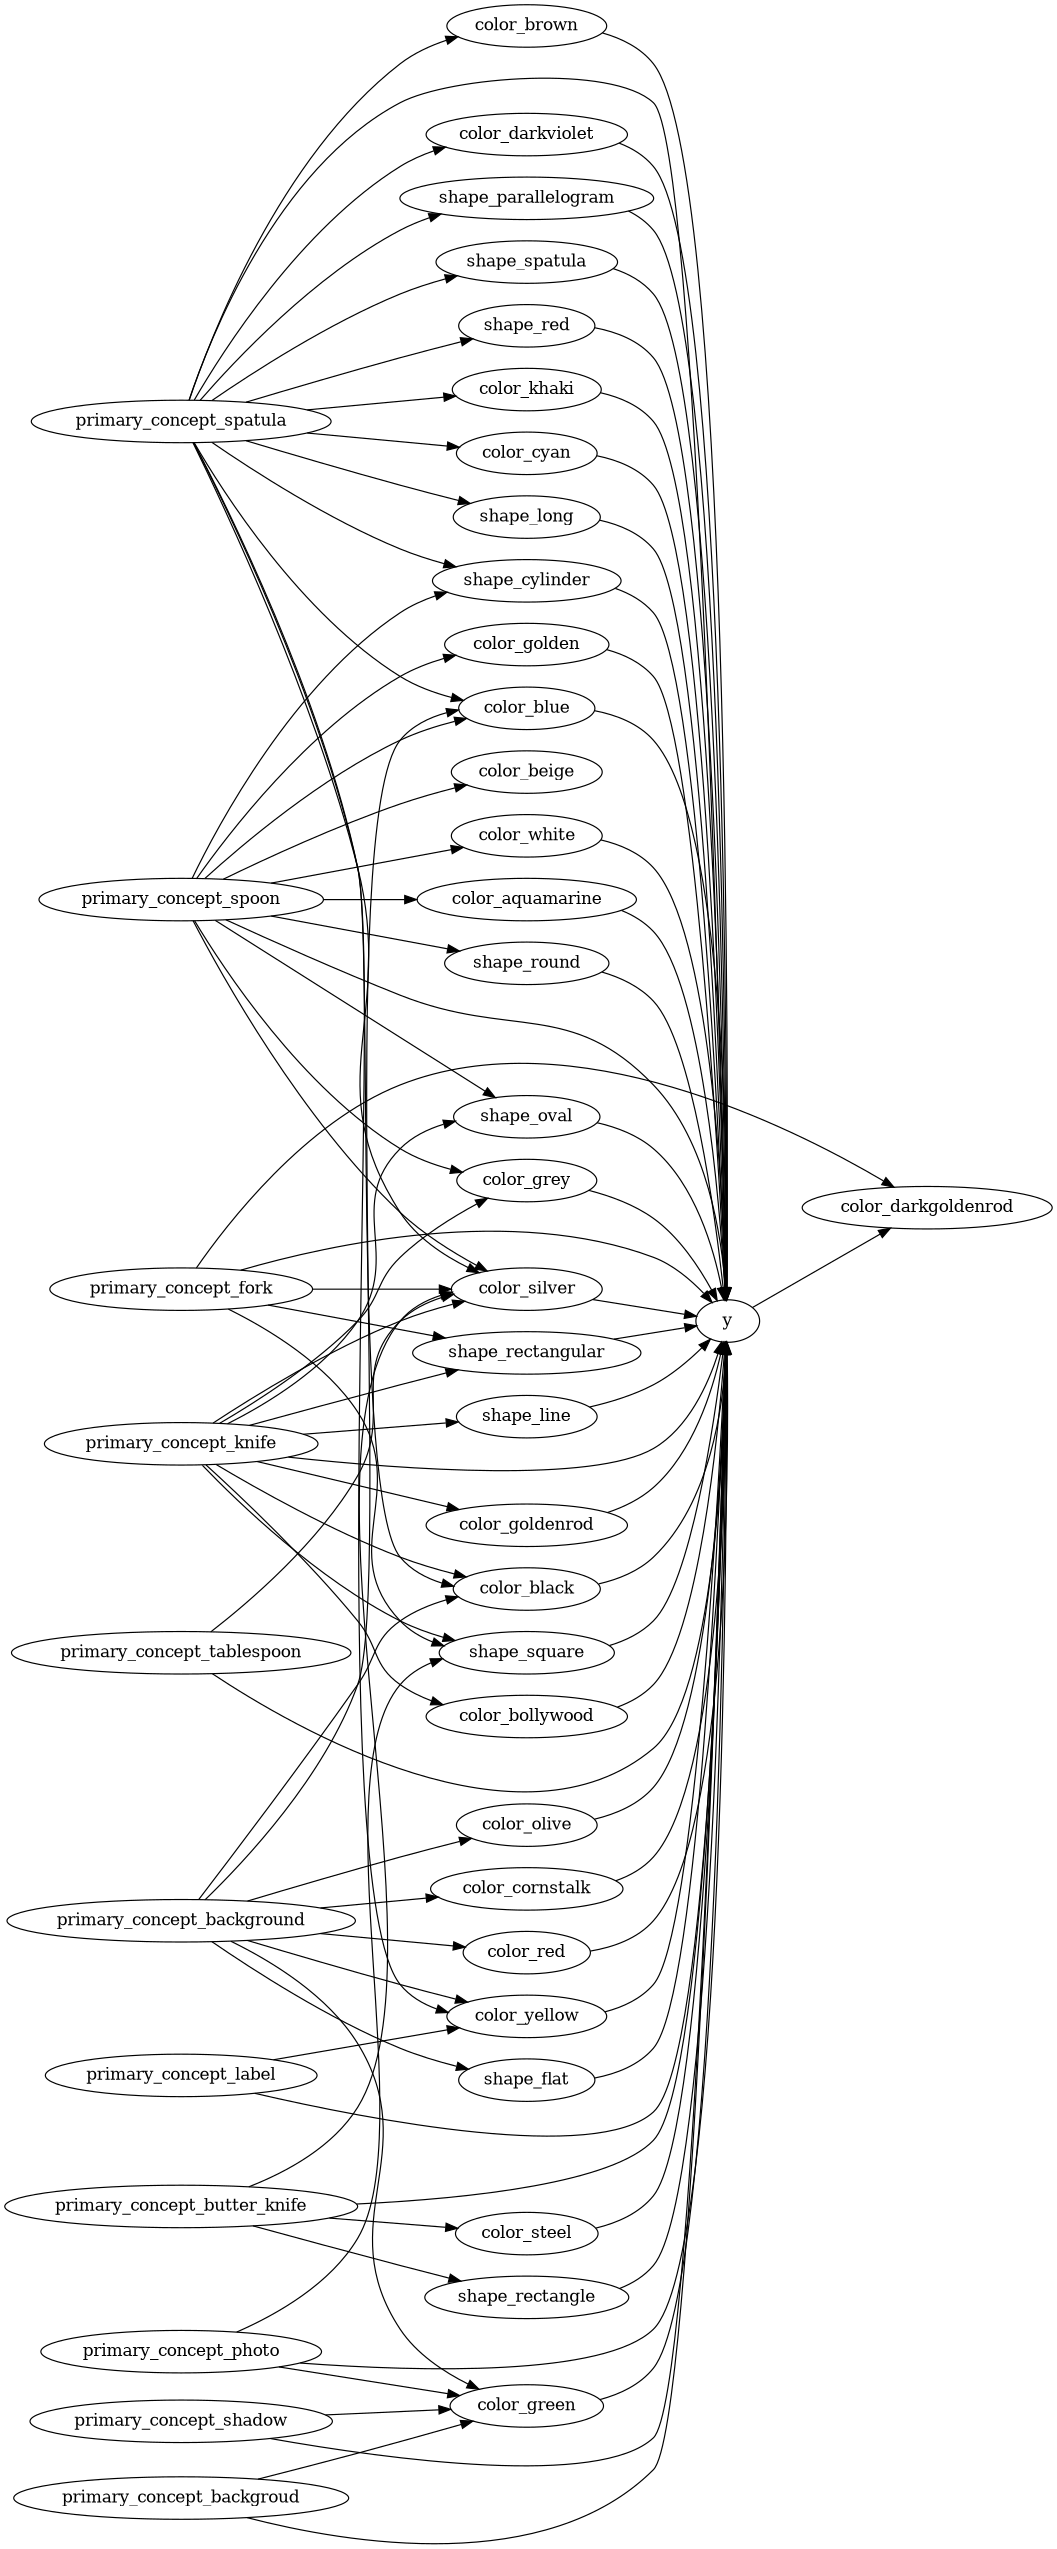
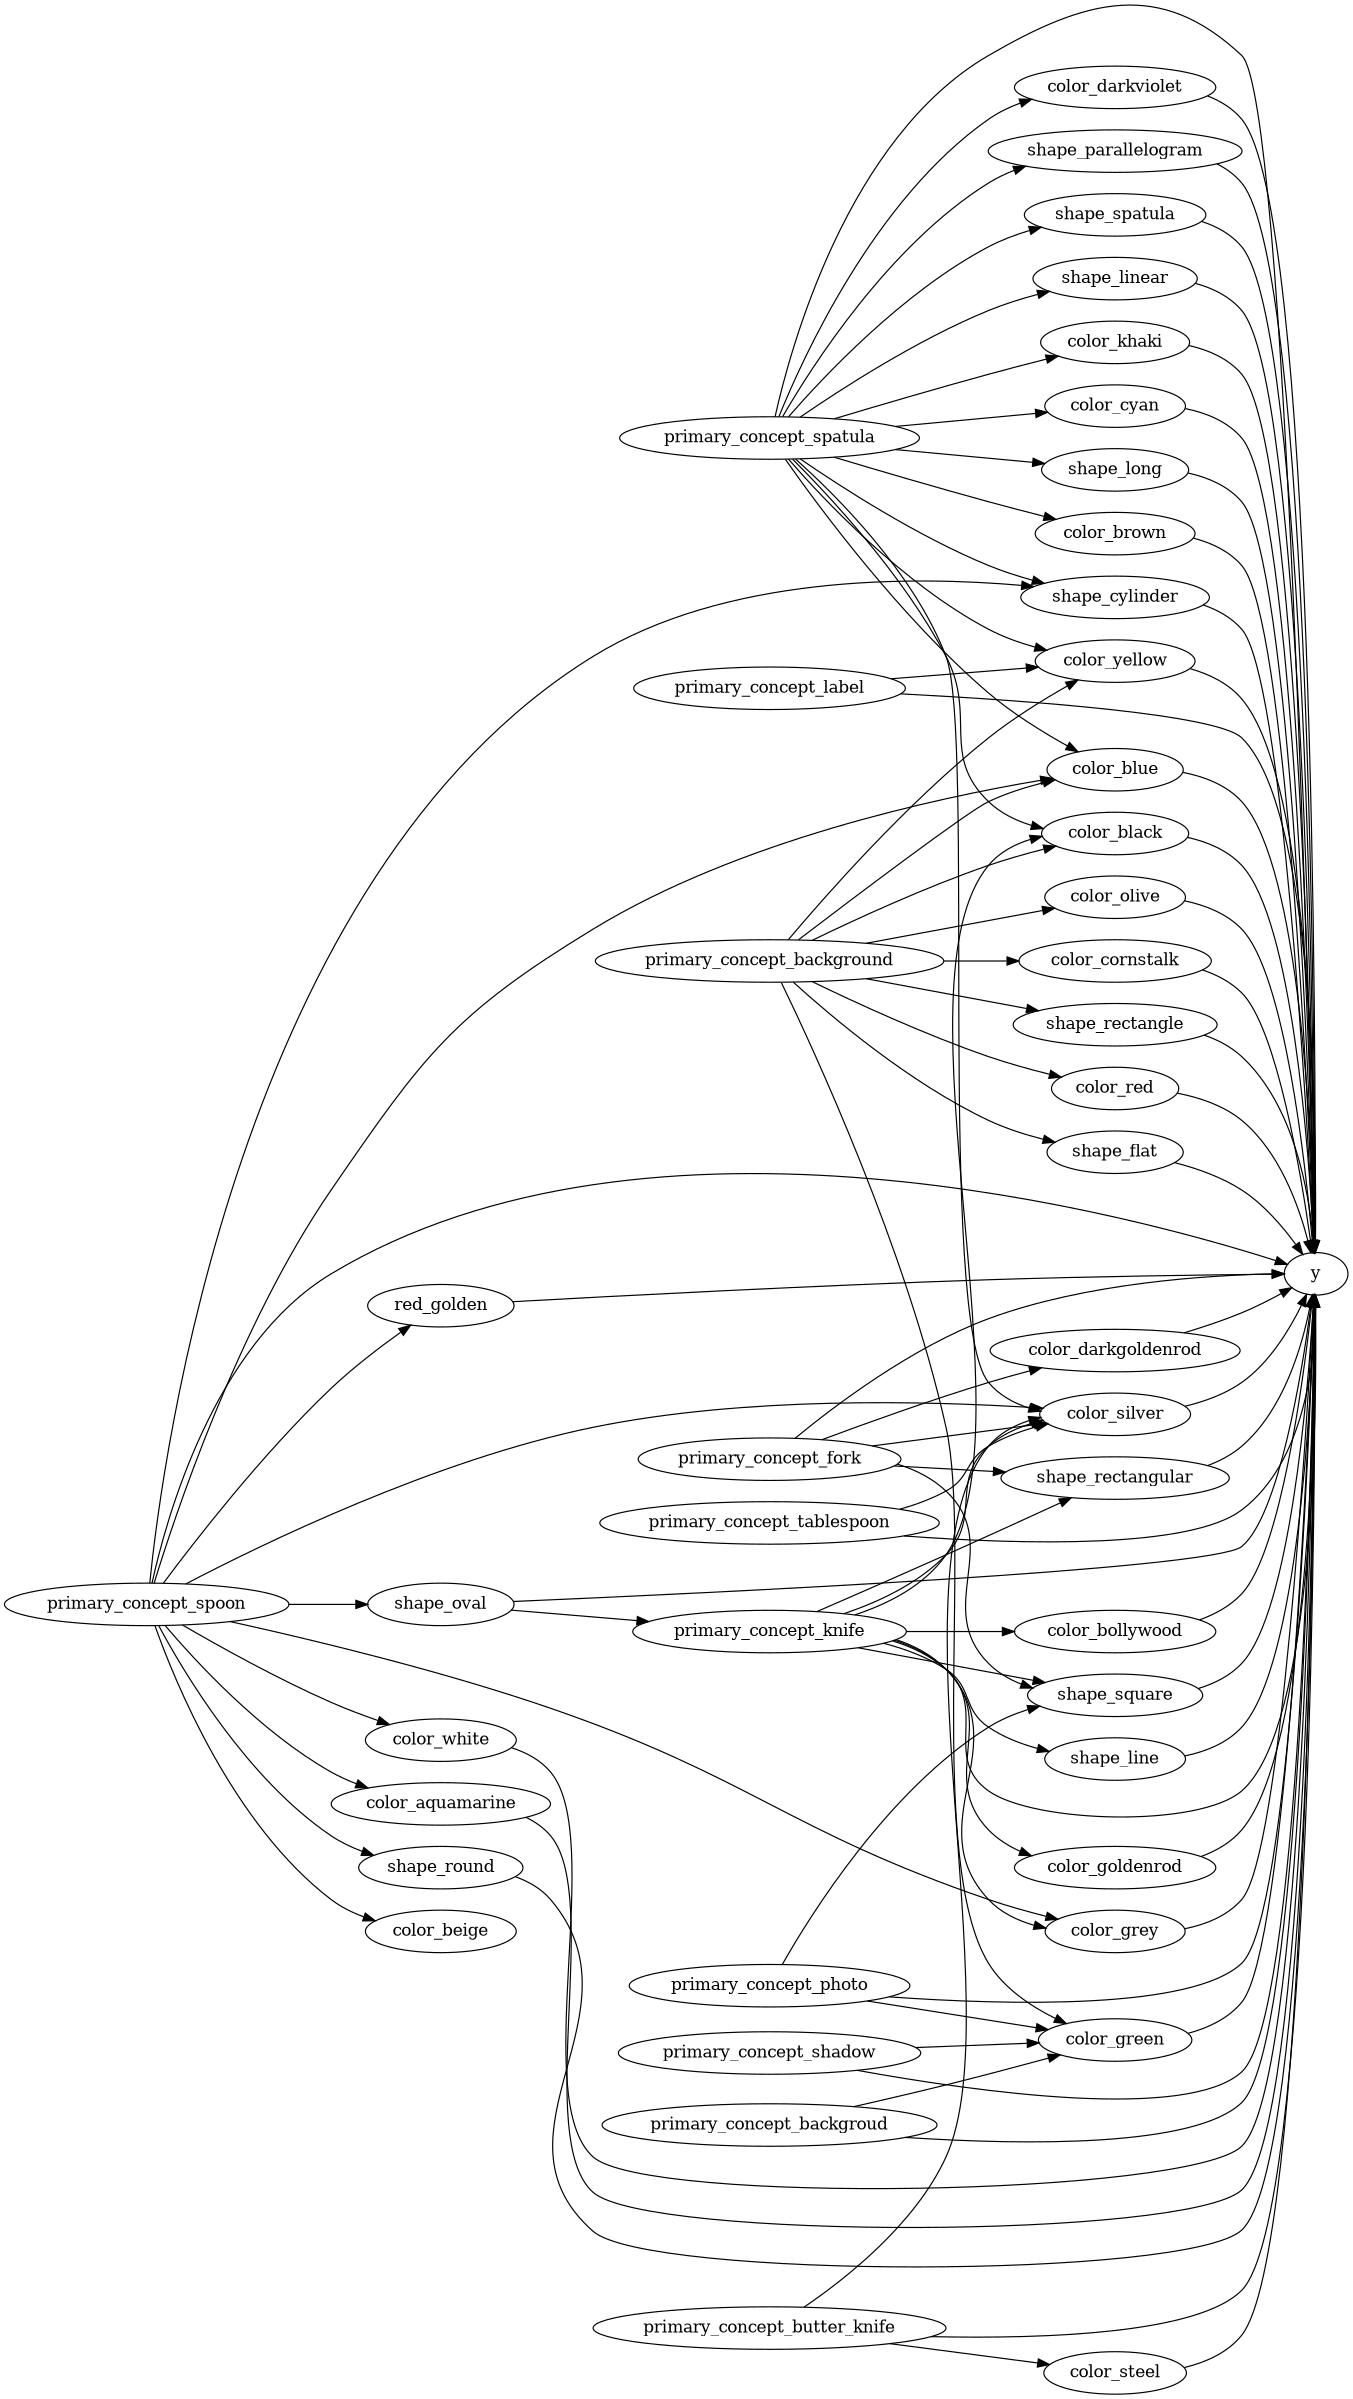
node "shape_red": label "shape_red" -> "shape_linear"
node "color_golden": label "color_golden" -> "red_golden"
edge "y" -> "color_darkgoldenrod": reversed
edge "primary_concept_knife" -> "shape_oval": reversed
edge "primary_concept_butter_knife" -> "shape_rectangle": now "primary_concept_background" -> "shape_rectangle"
